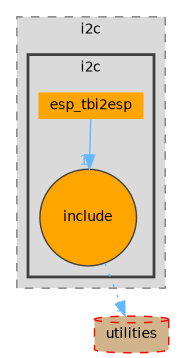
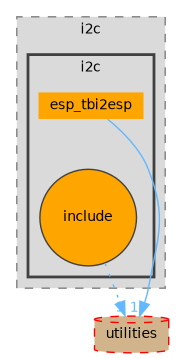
edge "esp_tbi2esp" -> "include": now "esp_tbi2esp" -> "utilities"
